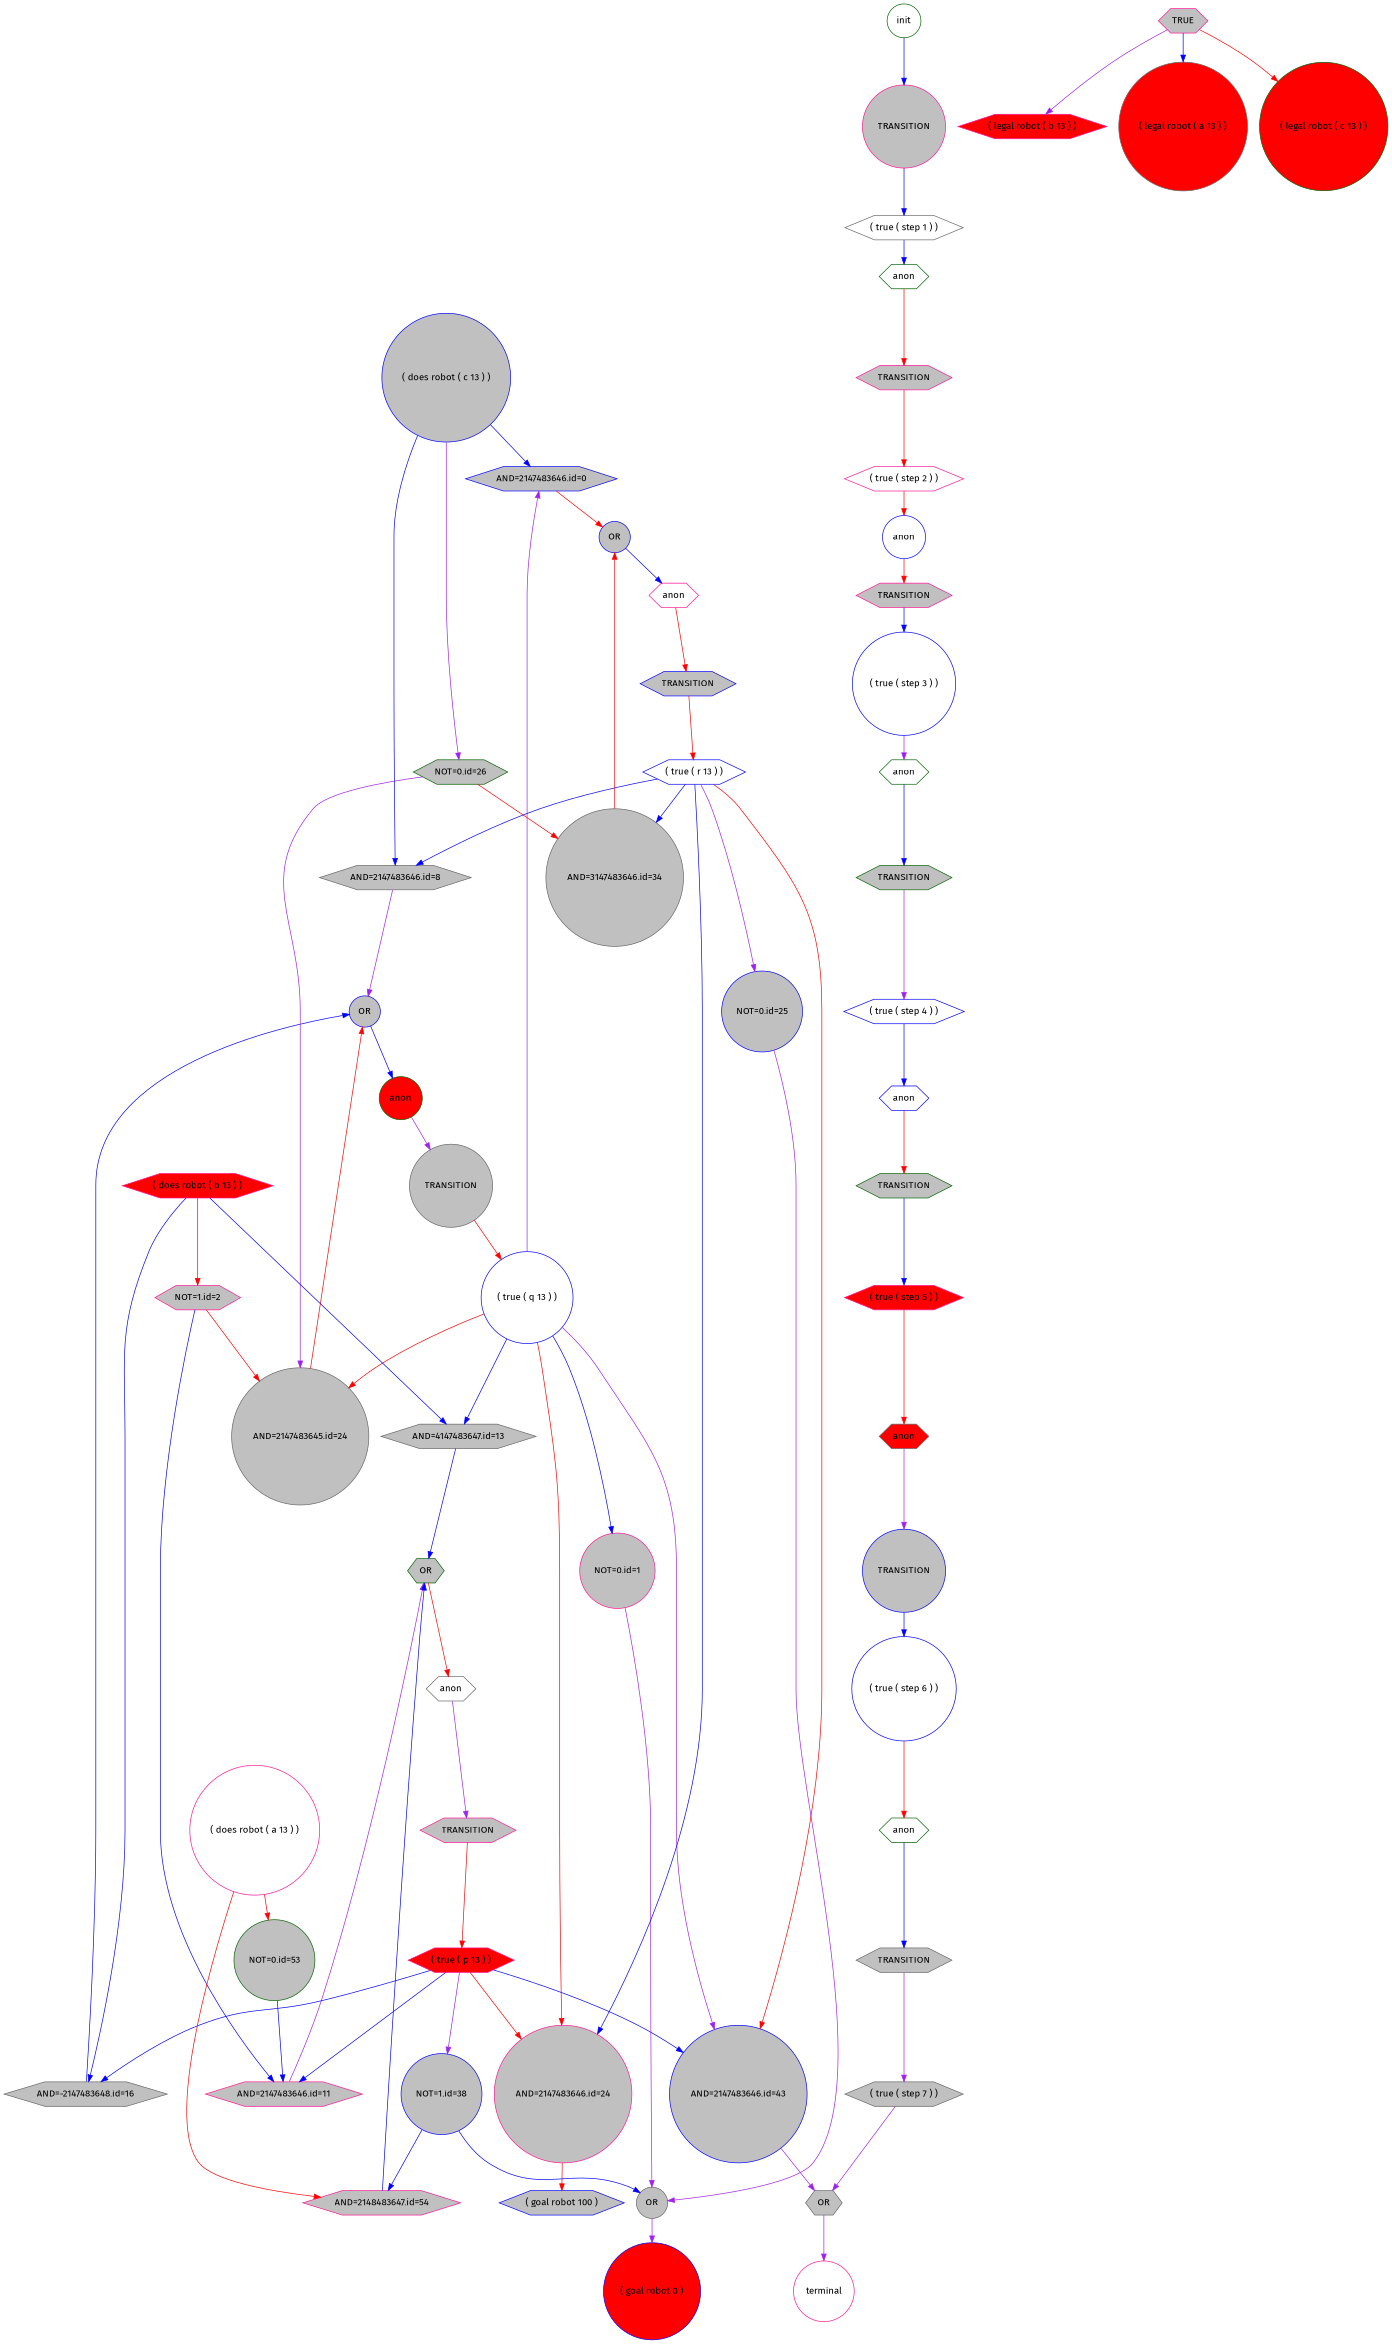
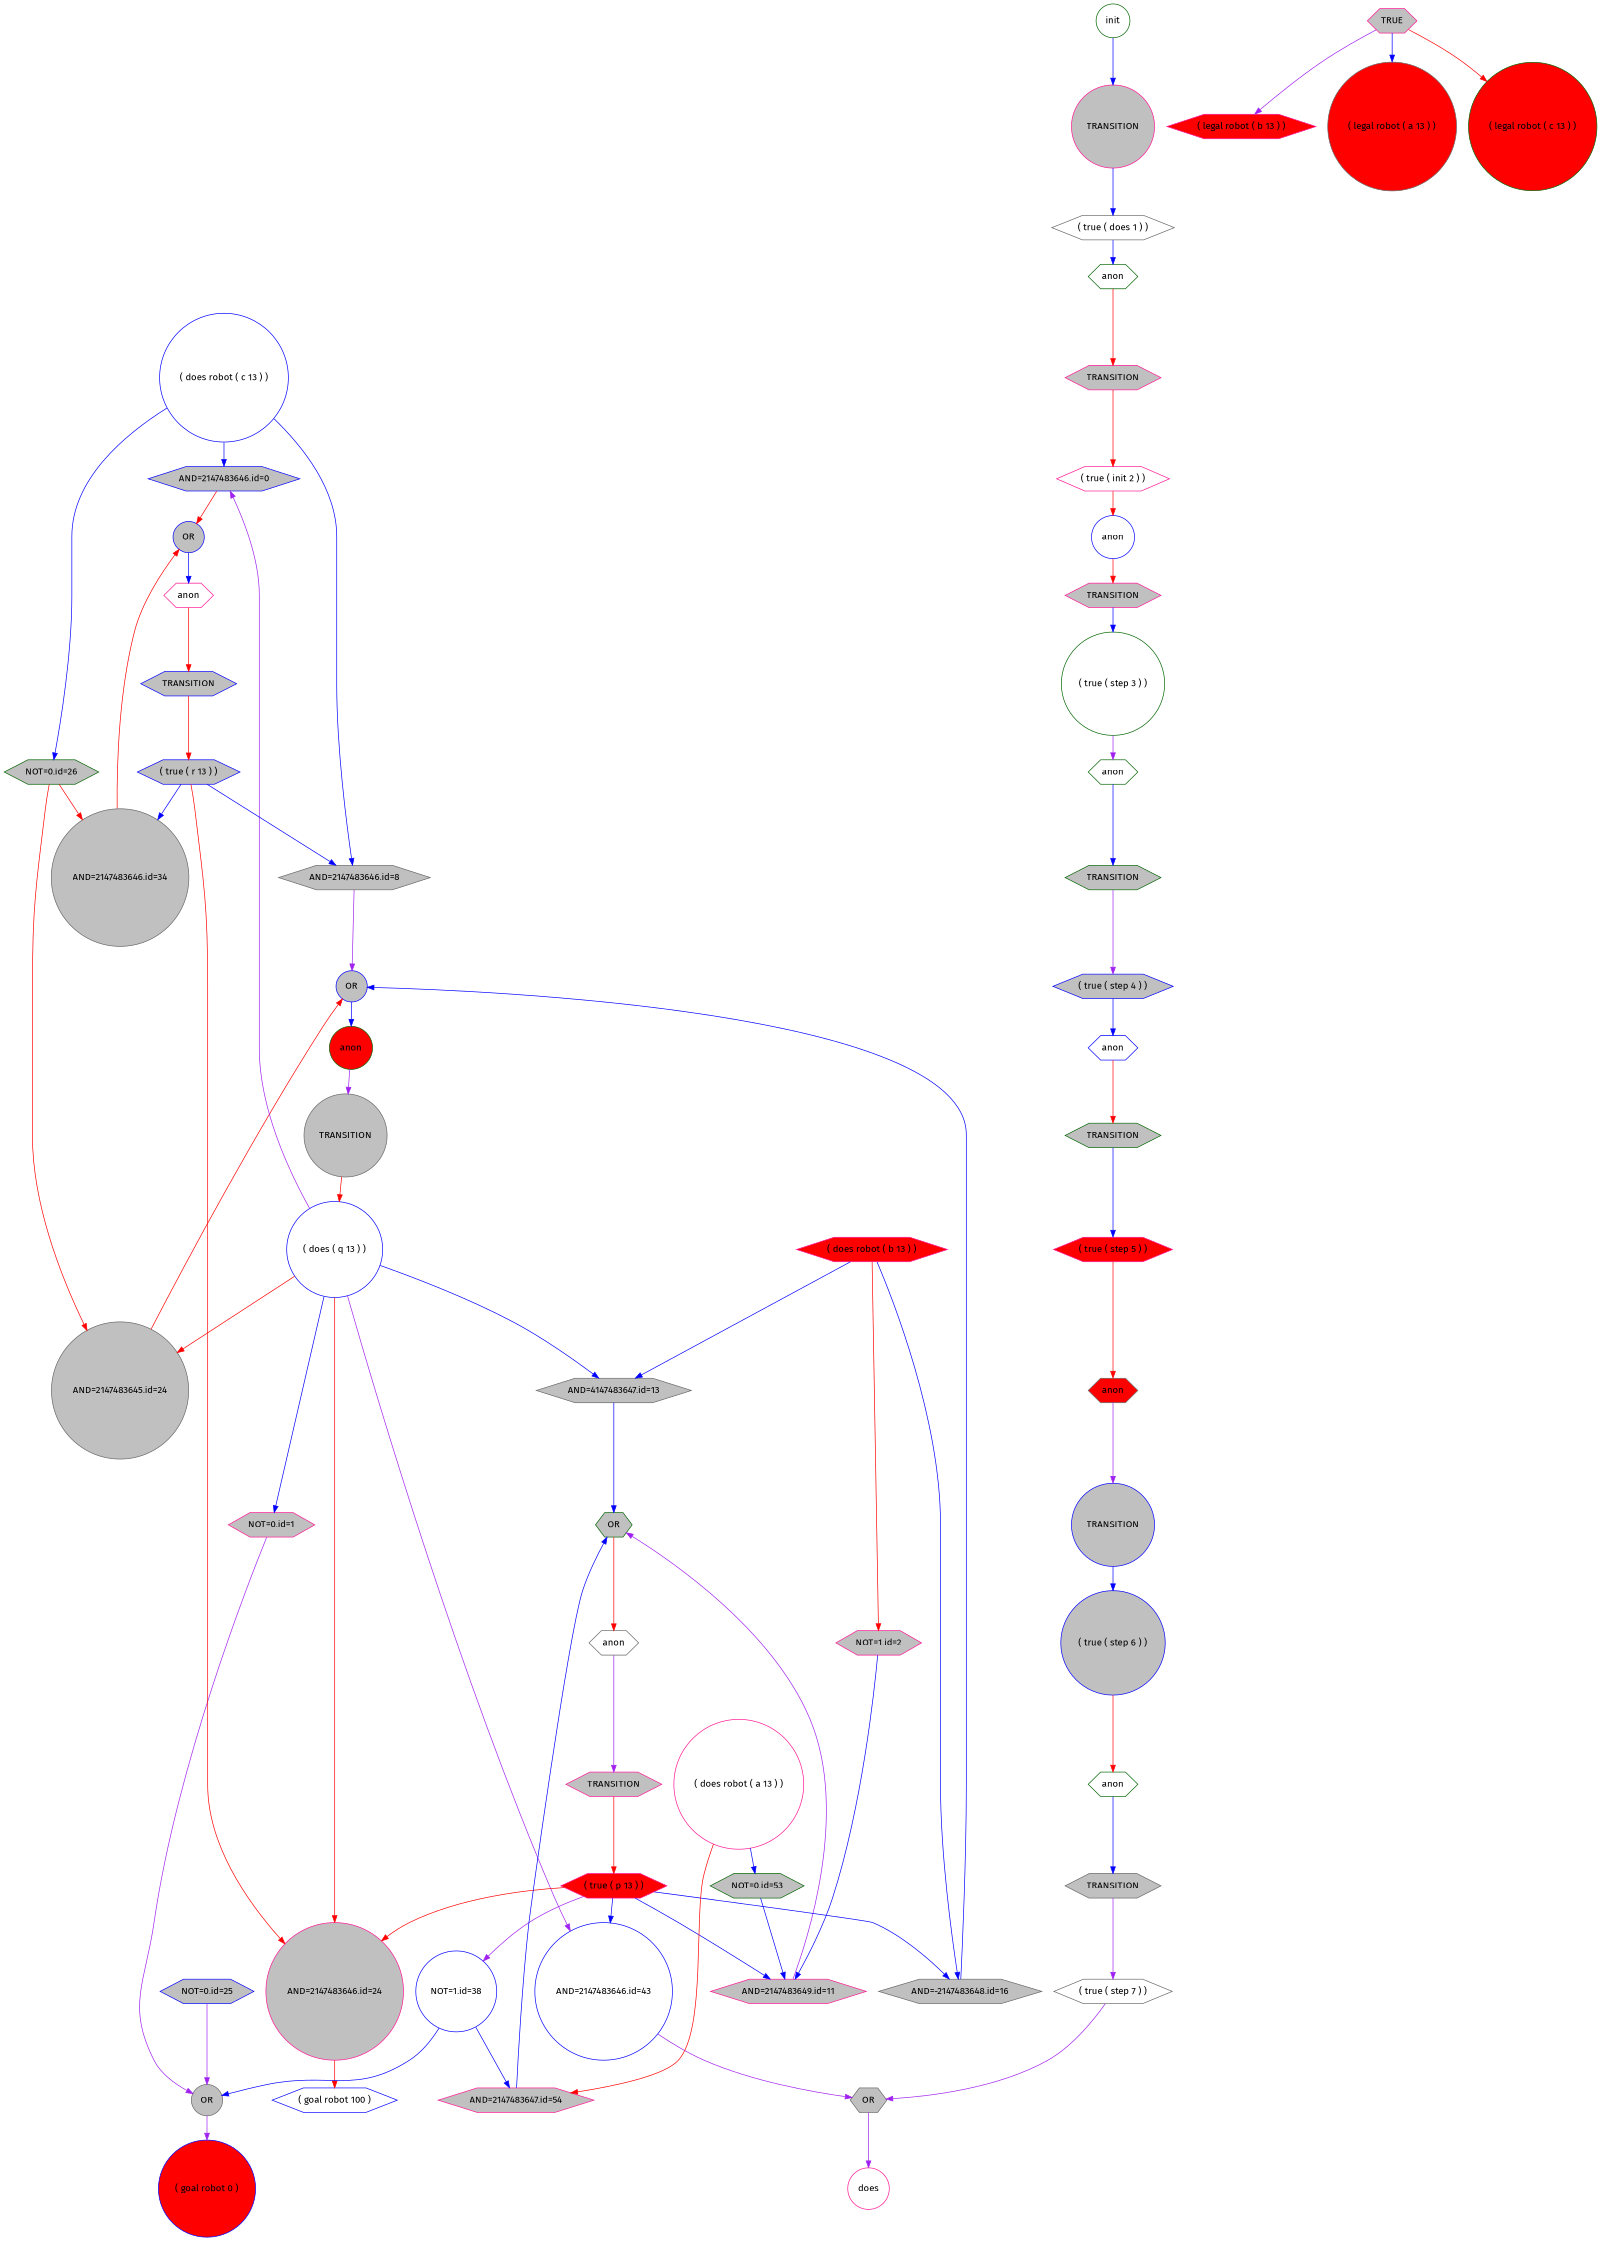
node "( true ( step 1 ) )": label "( true ( step 1 ) )" -> "( true ( does 1 ) )"
node "( does robot ( c 13 ) )": fillcolor grey -> white
node "( true ( step 2 ) )": label "( true ( step 2 ) )" -> "( true ( init 2 ) )"
edge "( does robot ( c 13 ) )" -> "NOT=0.id=26": color purple -> blue
node "( true ( step 3 ) )": color blue -> darkgreen
node "( true ( r 13 ) )": fillcolor white -> grey
edge "( true ( r 13 ) )" -> "NOT=0.id=25": removed
node "AND=3147483646.id=34": label "AND=3147483646.id=34" -> "AND=2147483646.id=34"
edge "NOT=0.id=26" -> "AND=2147483645.id=24": color purple -> red
node "NOT=0.id=25": shape circle -> hexagon
node "( true ( step 4 ) )": fillcolor white -> grey
node "( true ( q 13 ) )": label "( true ( q 13 ) )" -> "( does ( q 13 ) )"
edge "NOT=1.id=2" -> "AND=2147483645.id=24": removed
edge "( true ( r 13 ) )" -> "AND=2147483646.id=43": removed
edge "( true ( r 13 ) )" -> "AND=2147483646.id=24": color blue -> red
node "NOT=0.id=1": shape circle -> hexagon
node "( true ( step 6 ) )": fillcolor white -> grey
edge "( does robot ( a 13 ) )" -> "NOT=0.id=53": color red -> blue
node "NOT=0.id=53": shape circle -> hexagon
node "AND=2147483646.id=11": label "AND=2147483646.id=11" -> "AND=2147483649.id=11"
node "NOT=1.id=38": fillcolor grey -> white
node "AND=2147483646.id=43": fillcolor grey -> white
node "( true ( step 7 ) )": fillcolor grey -> white
node "AND=2148483647.id=54": label "AND=2148483647.id=54" -> "AND=2147483647.id=54"
node "( goal robot 100 )": fillcolor grey -> white
node "terminal": label "terminal" -> "does"
